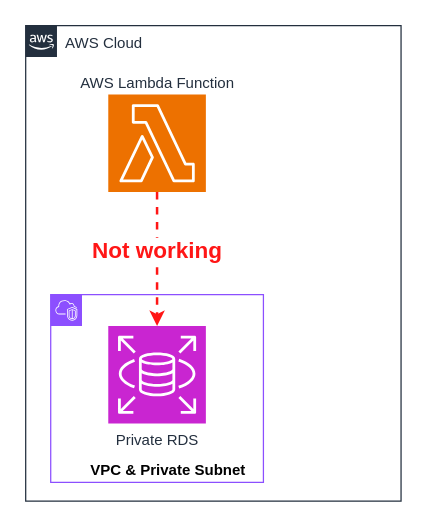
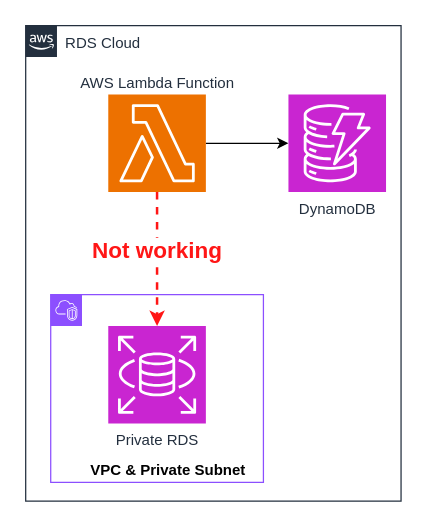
node "AWS Cloud": label "AWS Cloud" -> "RDS Cloud"
edge "AWS Lambda Function" -> "DynamoDB": added
node "DynamoDB": added
